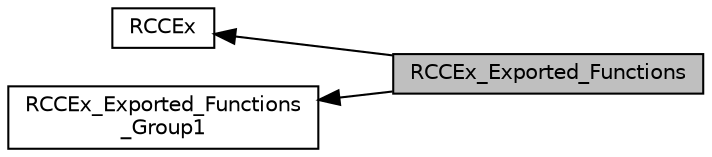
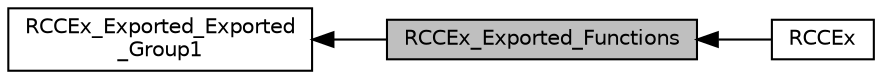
edge "RCCEx_Exported_Functions" -> "RCCEx": reversed
node "RCCEx_Exported_Functions _Group1": label "RCCEx_Exported_Functions _Group1" -> "RCCEx_Exported_Exported _Group1"
